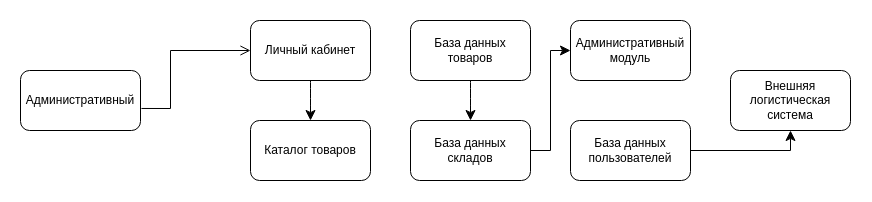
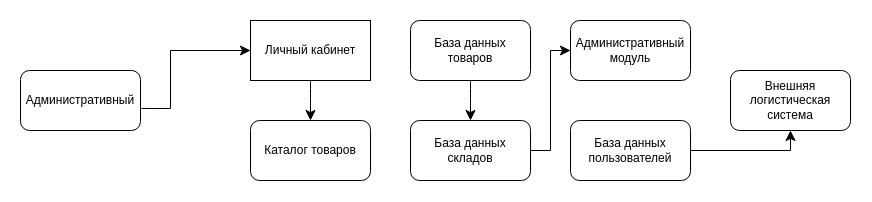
edge "Административный" -> "Личный кабинет": arrowhead open -> classic
node "Личный кабинет": shape rounded rectangle -> rectangle
